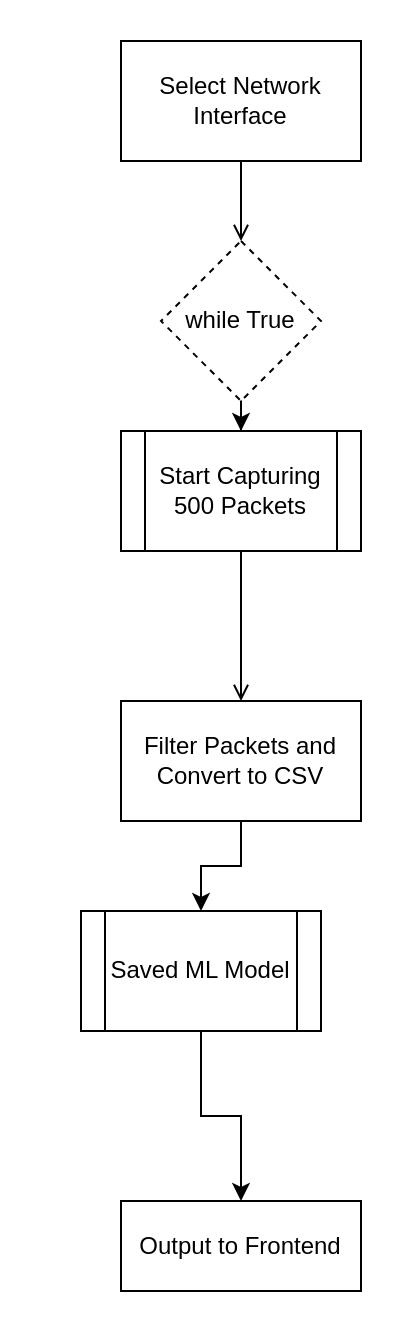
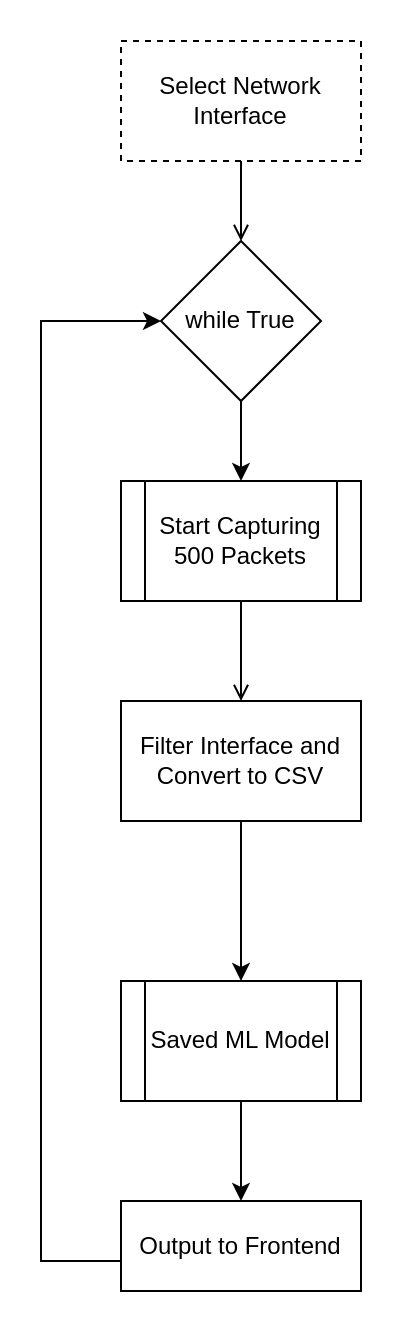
node "Select Network Interface": style solid -> dashed
node "while True": style dashed -> solid
node "Start Capturing 500 Packets": moved (241, 491) -> (241, 541)
node "Filter Packets and Convert to CSV": label "Filter Packets and Convert to CSV" -> "Filter Interface and Convert to CSV"
edge "Output to Frontend" -> "while True": added
node "Saved ML Model": moved (201, 971) -> (241, 1041)
